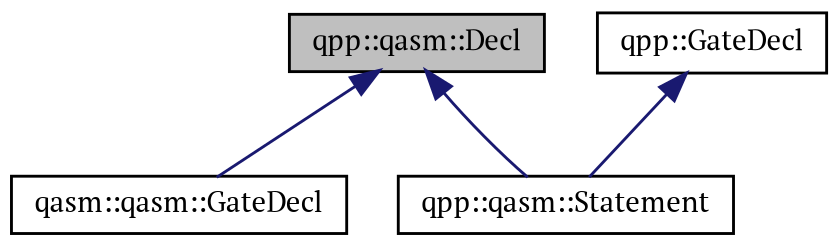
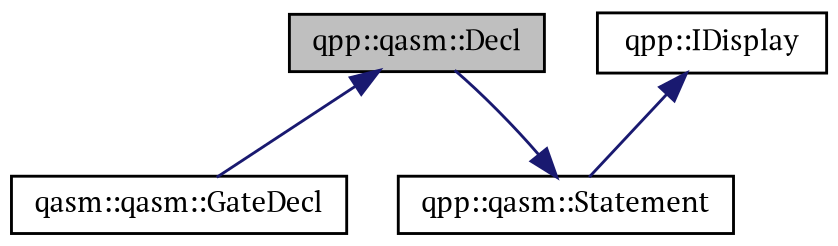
node "qpp::GateDecl": label "qpp::GateDecl" -> "qpp::IDisplay"
edge "qpp::qasm::Statement" -> "qpp::qasm::Decl": reversed
